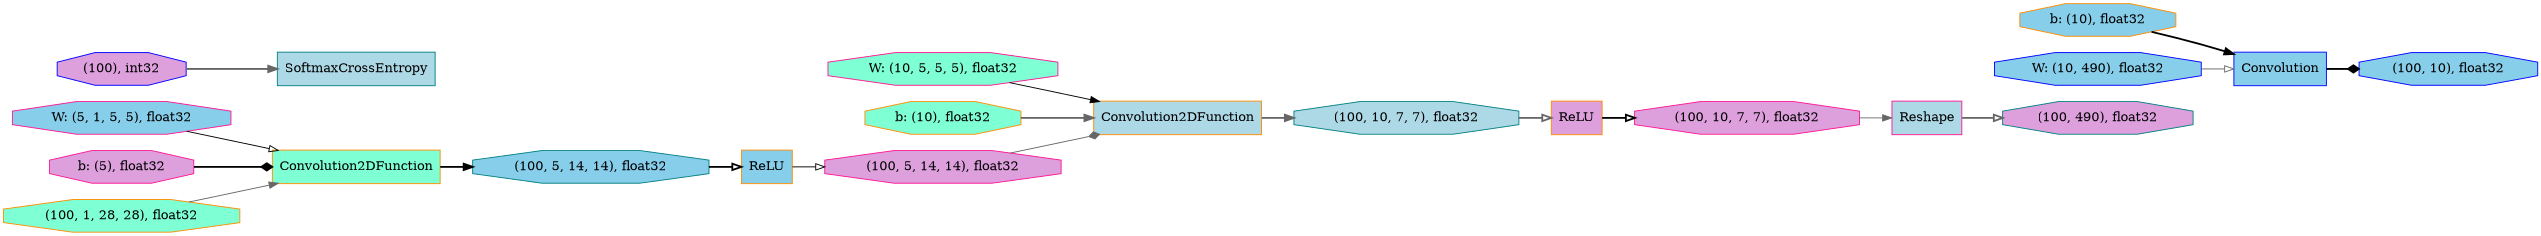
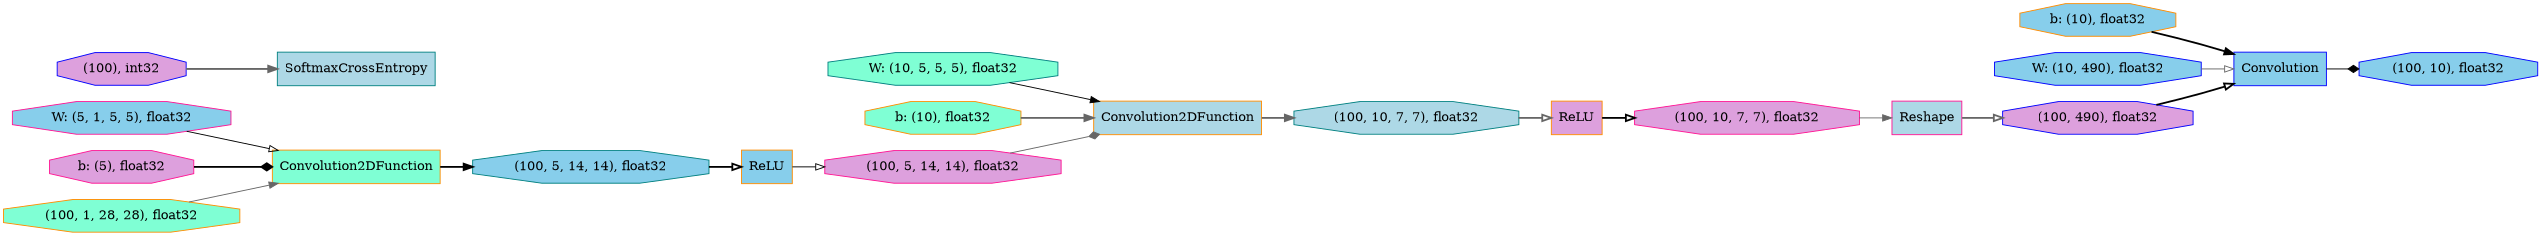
node "W: (10, 5, 5, 5), float32": color deeppink -> teal
edge "Convolution" -> "(100, 10), float32": style bold -> solid
edge "(100, 490), float32" -> "Convolution": added
node "(100, 490), float32": color teal -> blue
